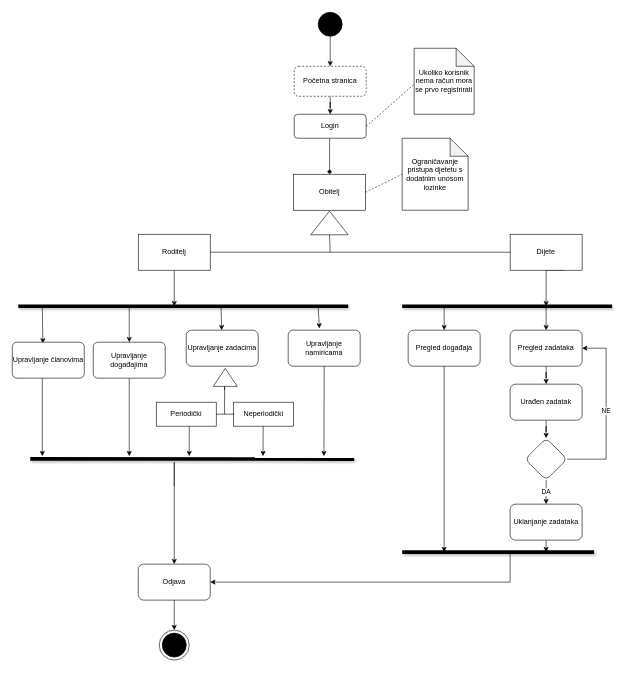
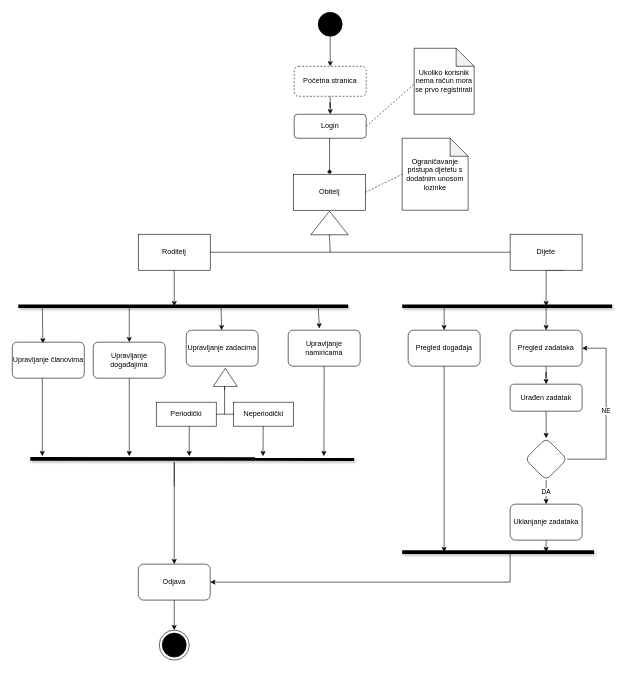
node "Urađen zadatak": size 72x36 -> 72x27
